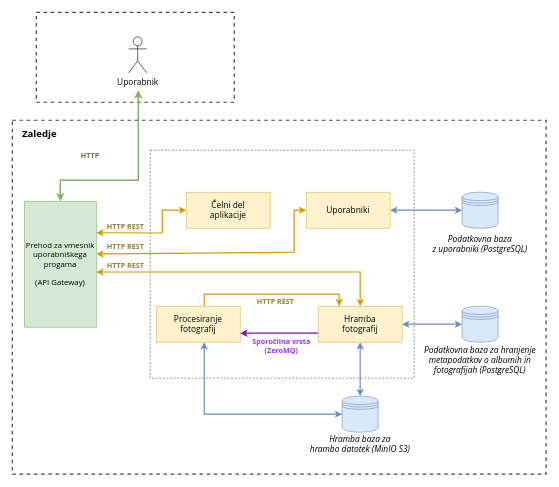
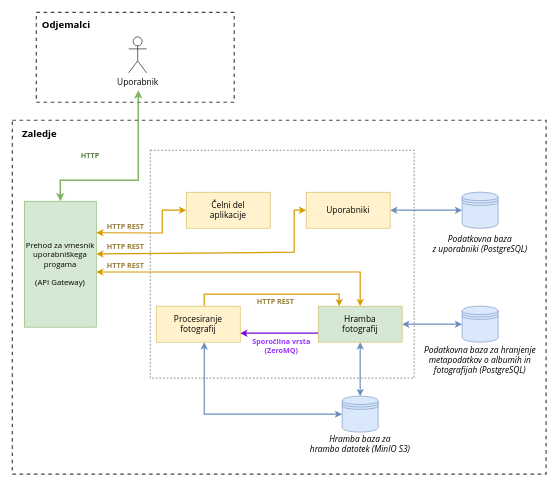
node "Odjemalci": added
node "Hramba fotografij": fillcolor #fff2cc -> #d5e8d4
